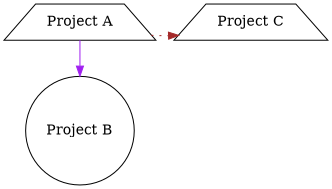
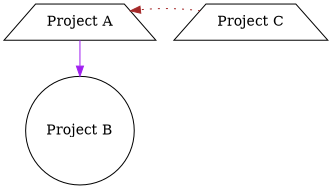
edge "Project A" -> "Project C": reversed
